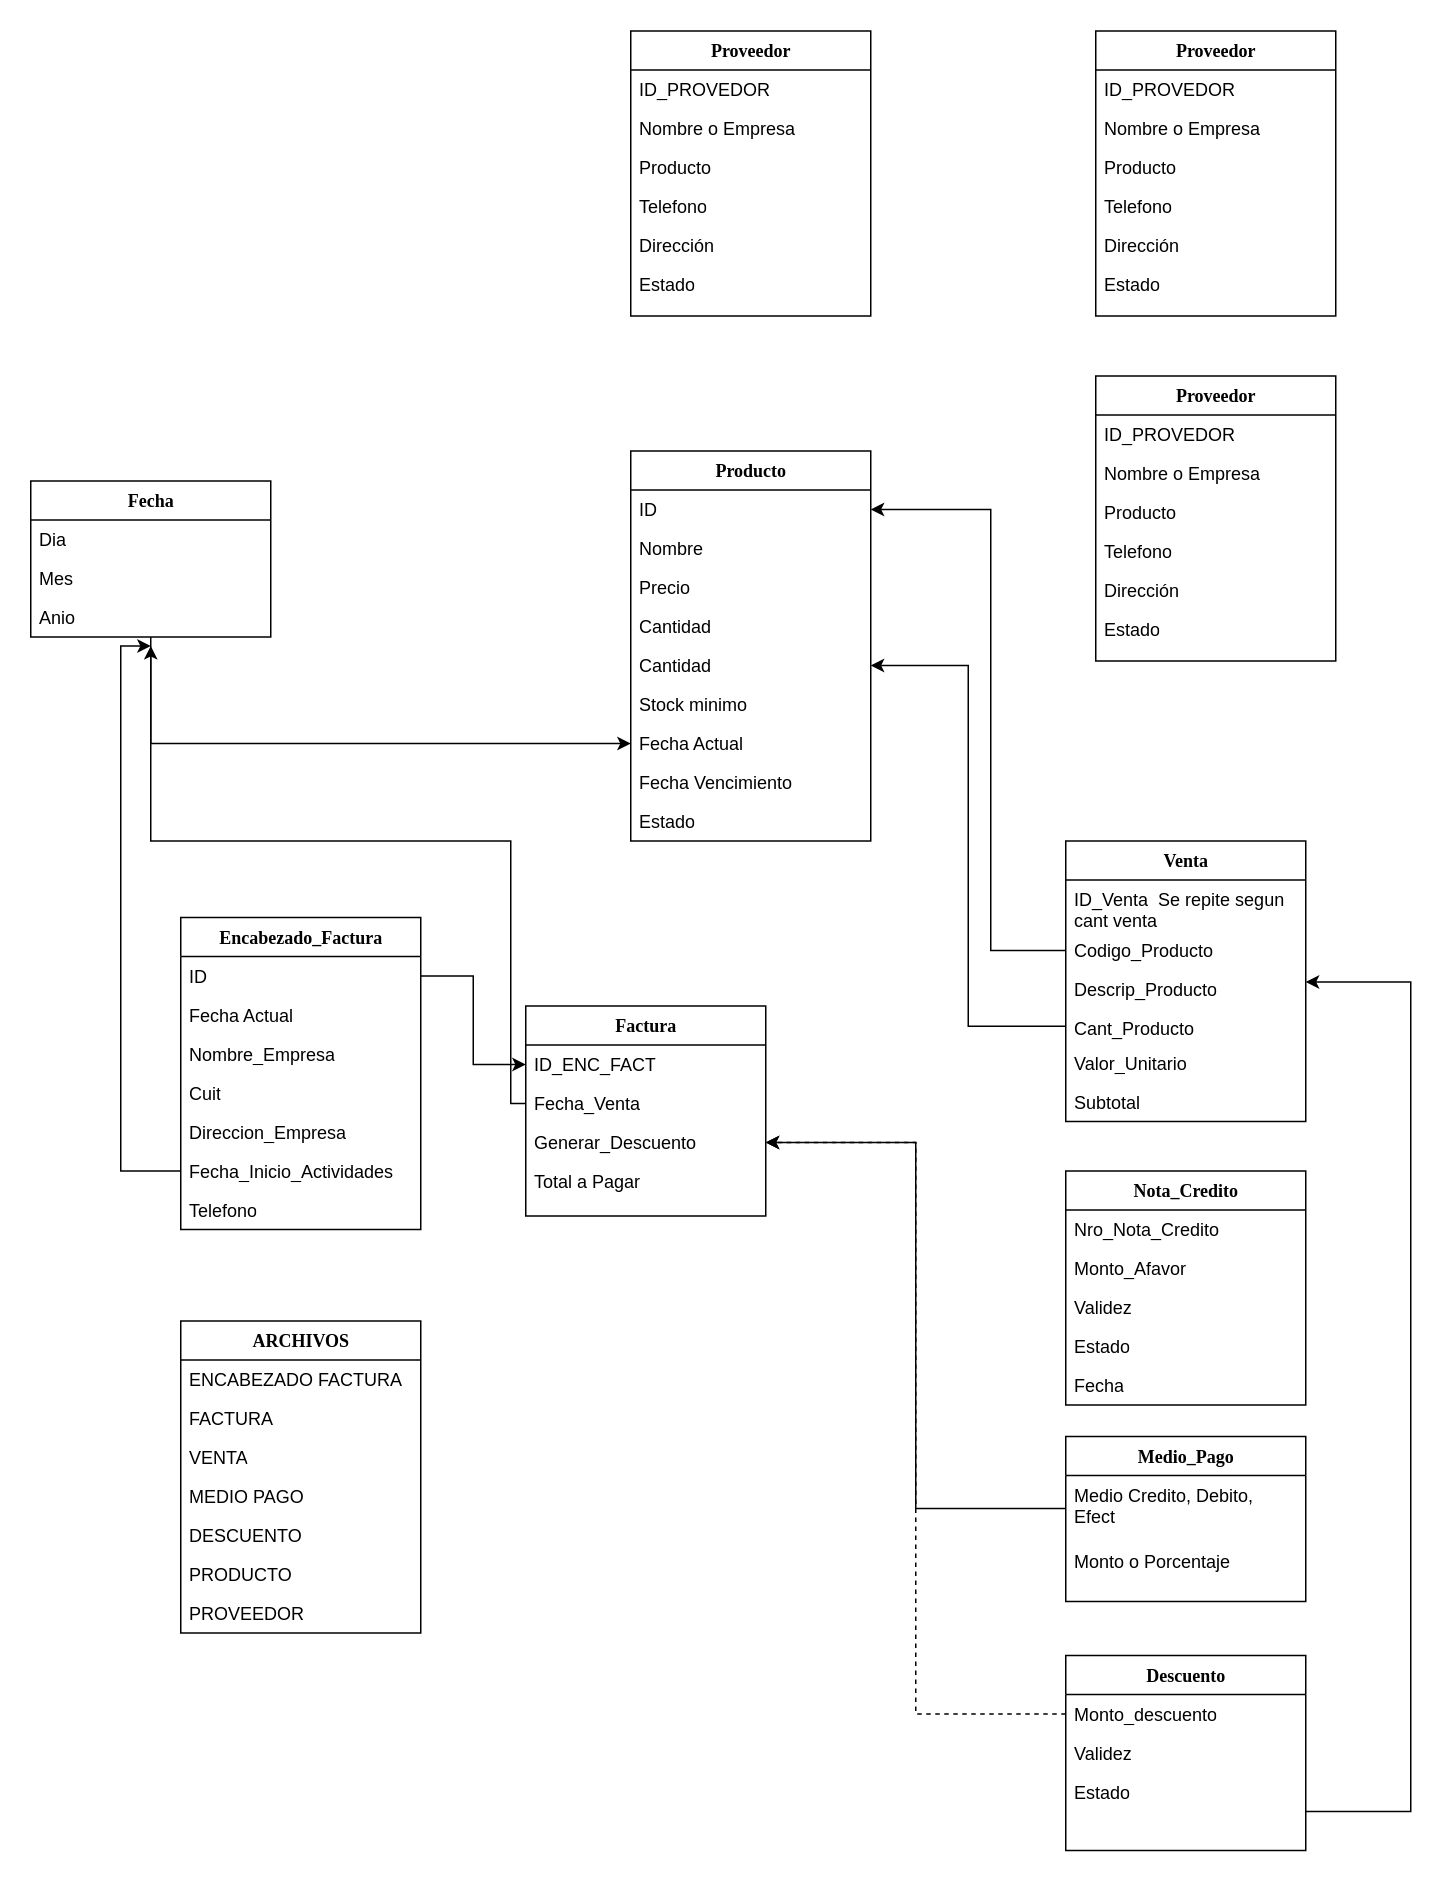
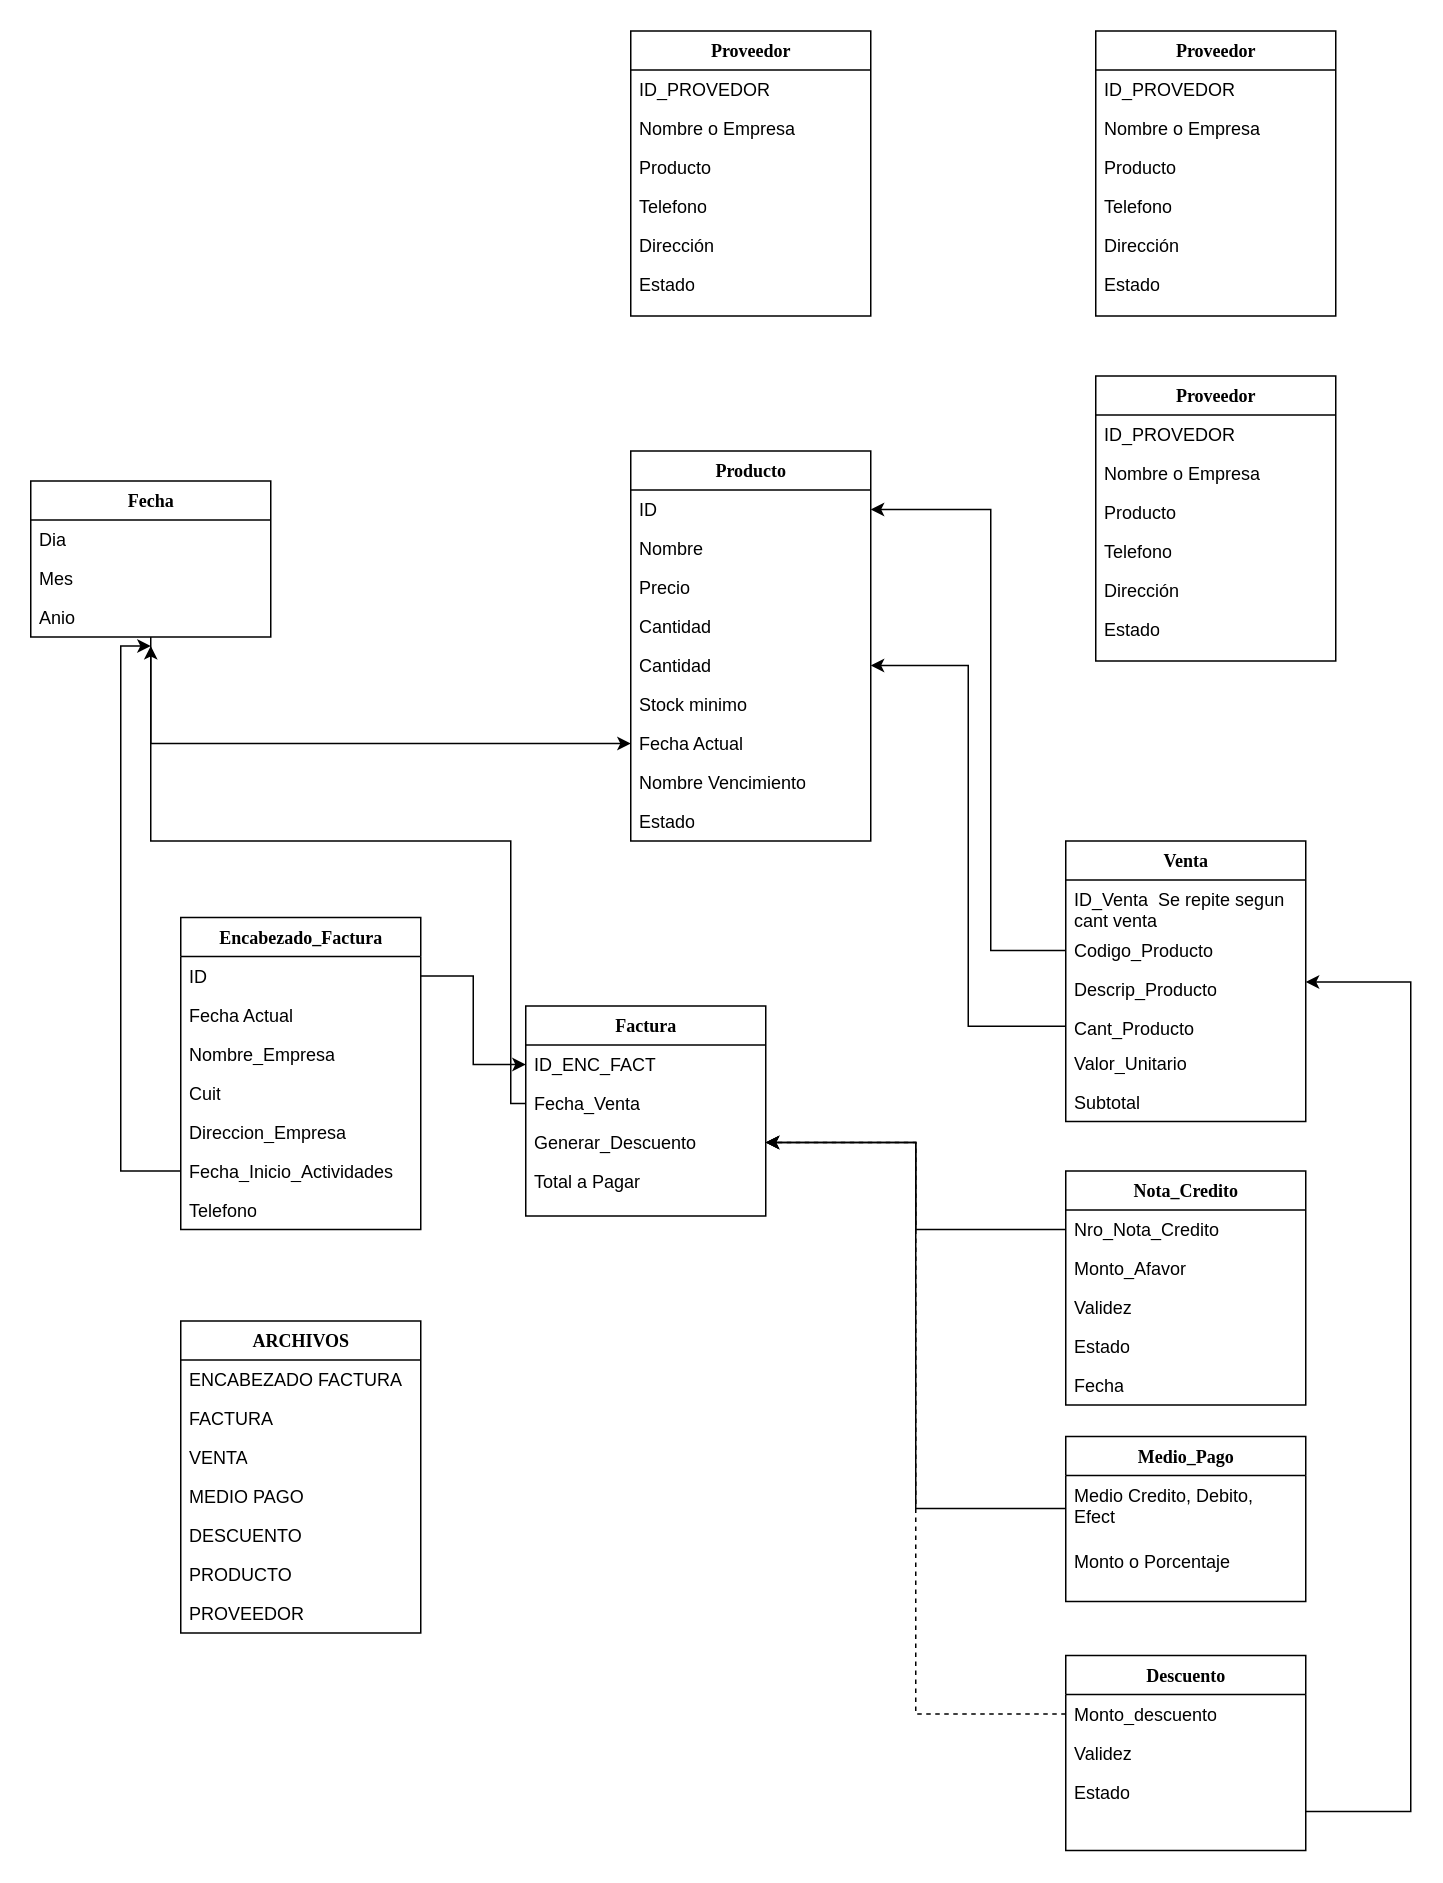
node "Fecha Vencimiento": label "Fecha Vencimiento" -> "Nombre Vencimiento"
edge "Nro_Nota_Credito" -> "Generar_Descuento": added
